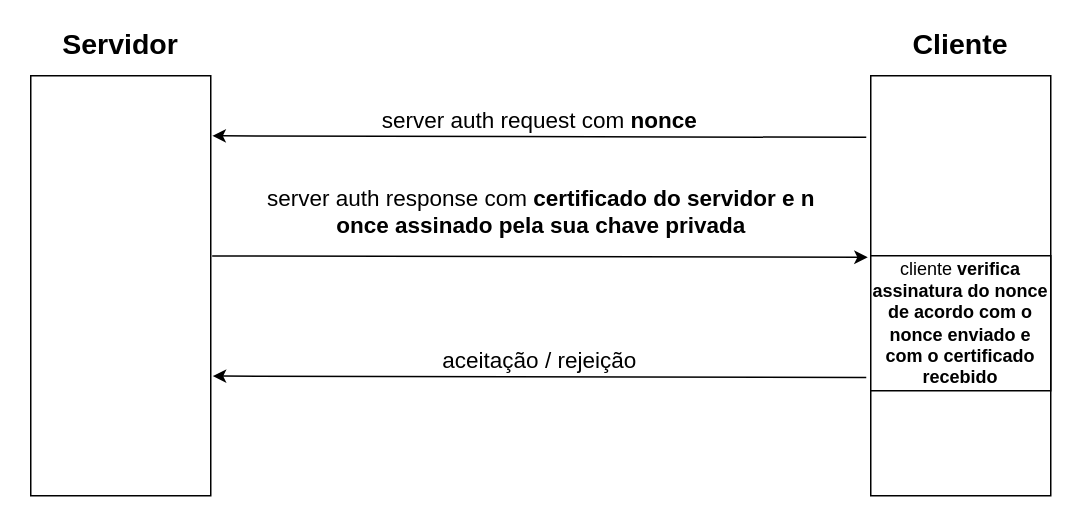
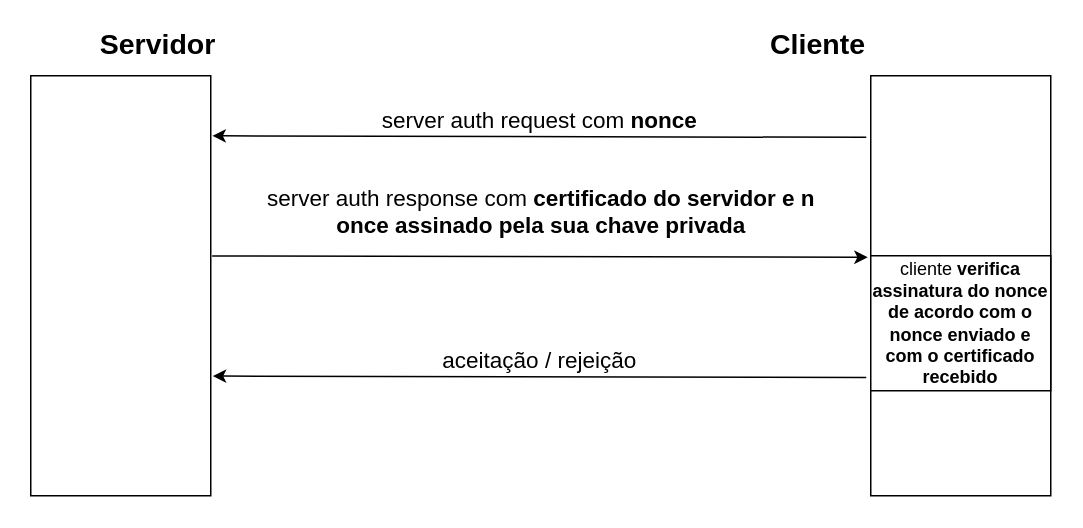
node "Servidor": moved (121, 46) -> (158, 46)
node "Cliente": moved (961, 46) -> (818, 46)
